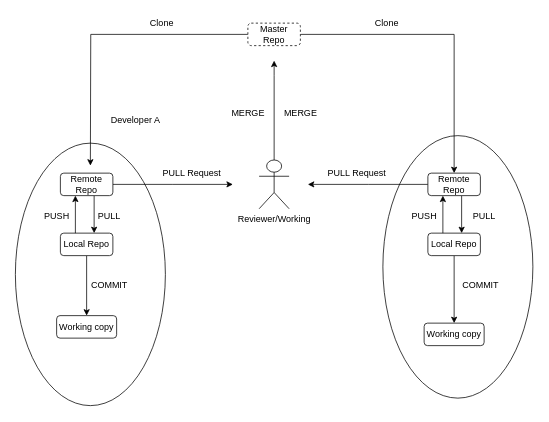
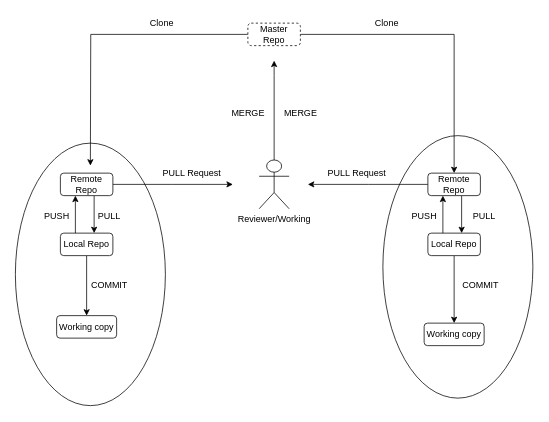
node "Developer A": removed
